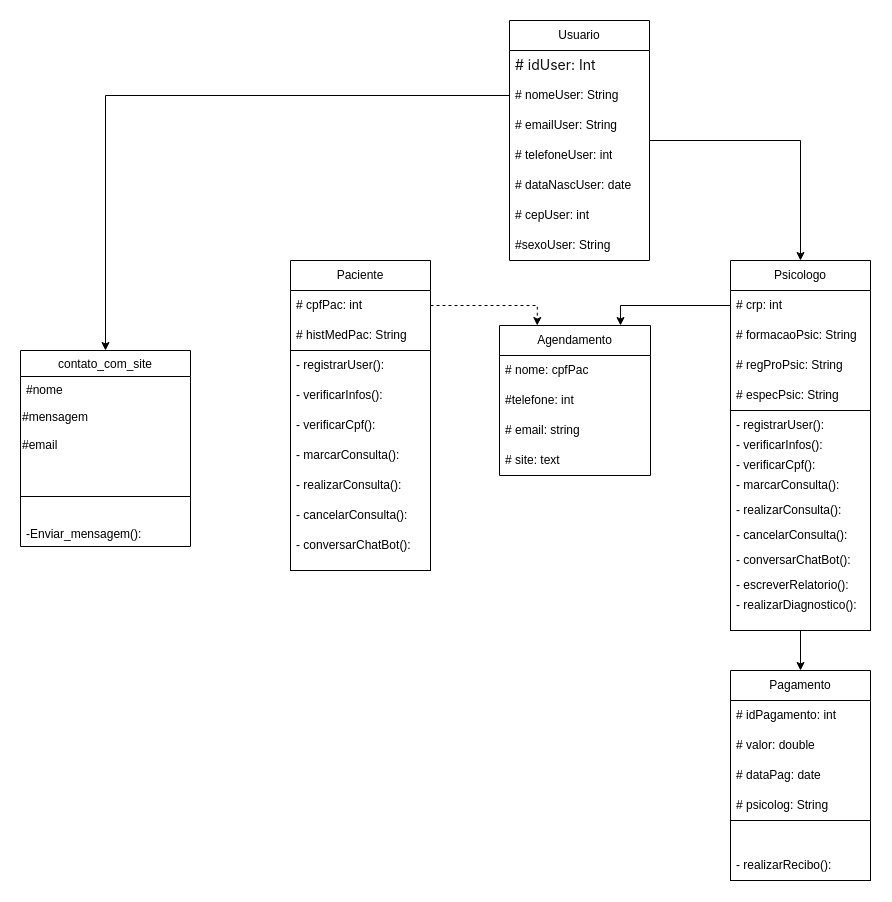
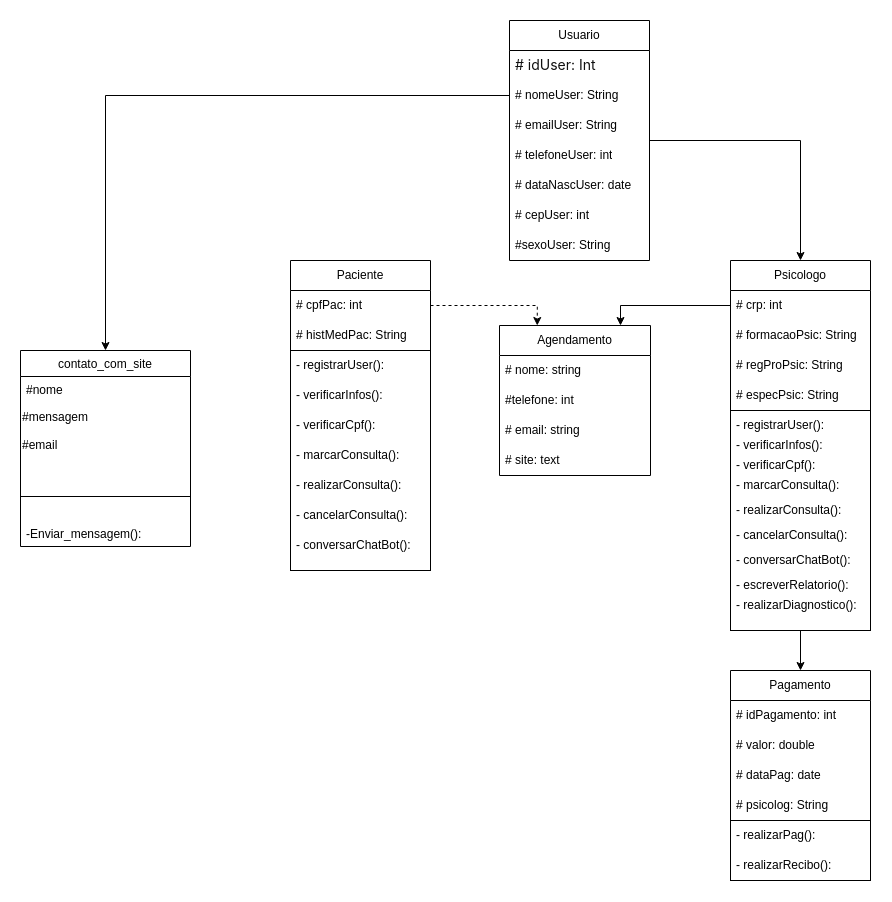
node "# nome: cpfPac": label "# nome: cpfPac" -> "# nome: string"
node "- realizarPag():": added
